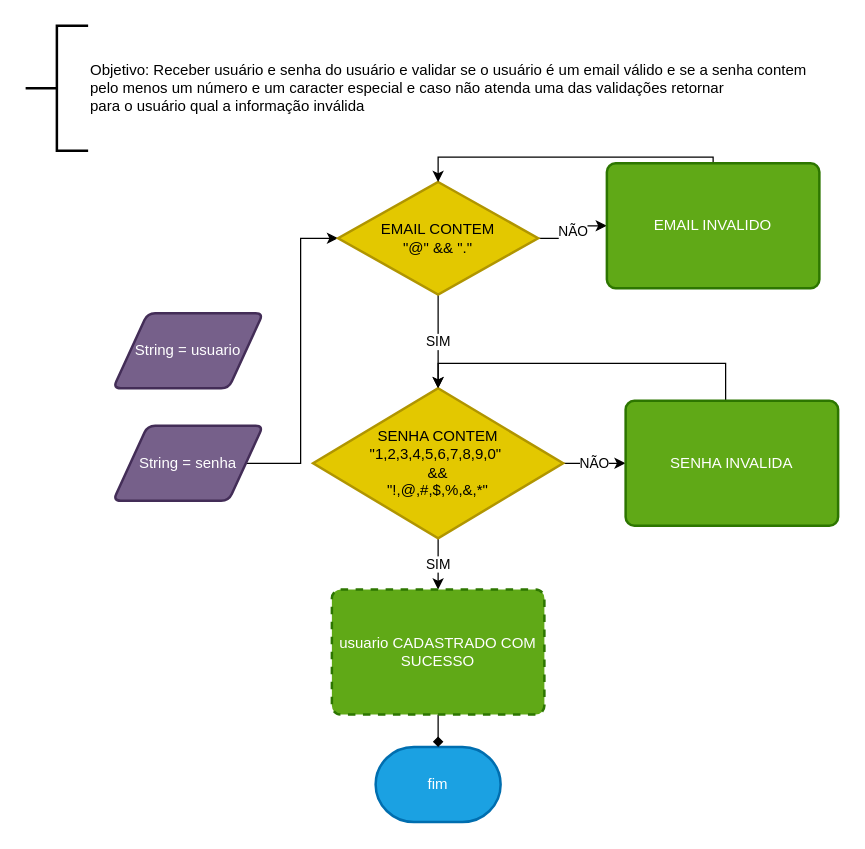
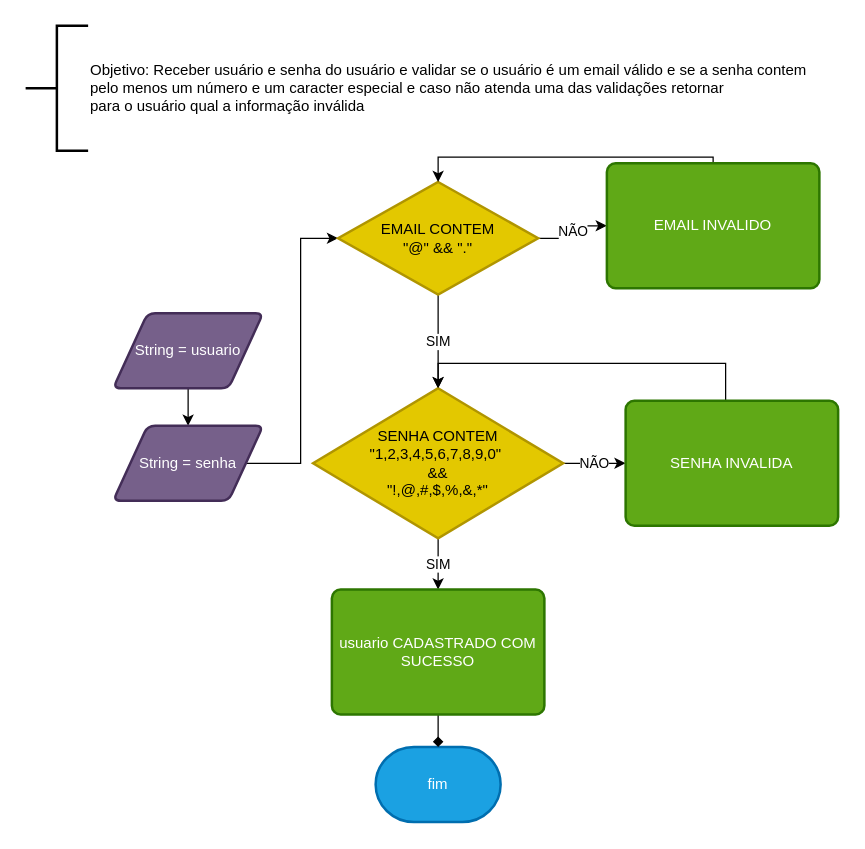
edge "String = usuario" -> "String = senha": added
node "usuario CADASTRADO COM SUCESSO": style dashed -> solid
